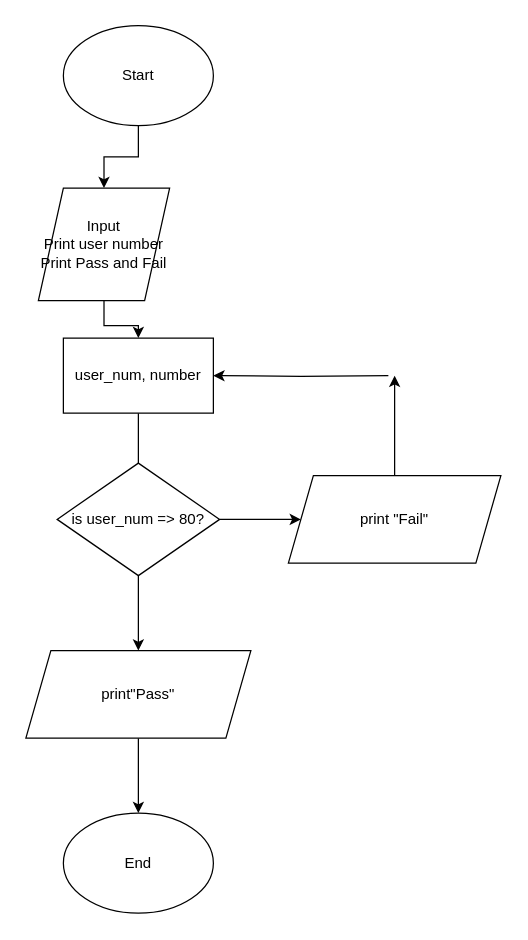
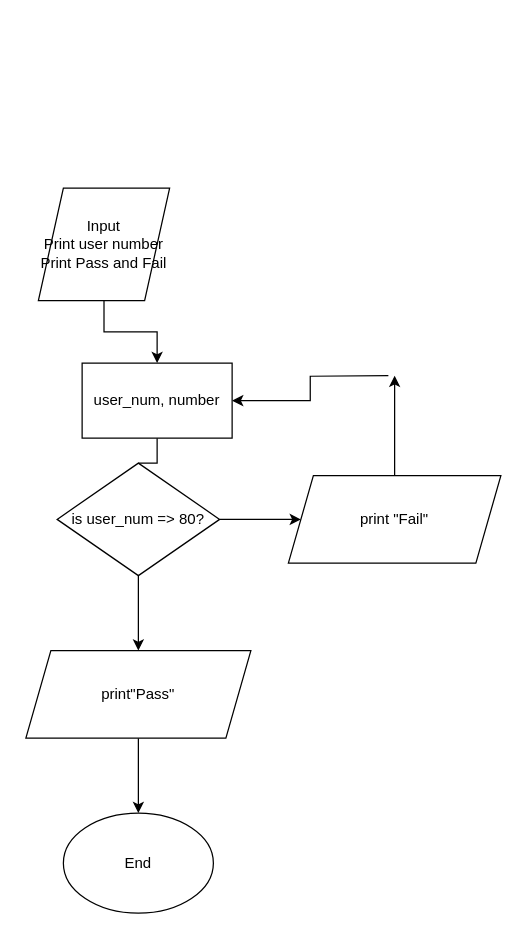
node "Start": removed
edge "Start" -> "Input Print user number Print Pass and Fail": removed
node "user_num, number": moved (138, 376) -> (157, 401)
